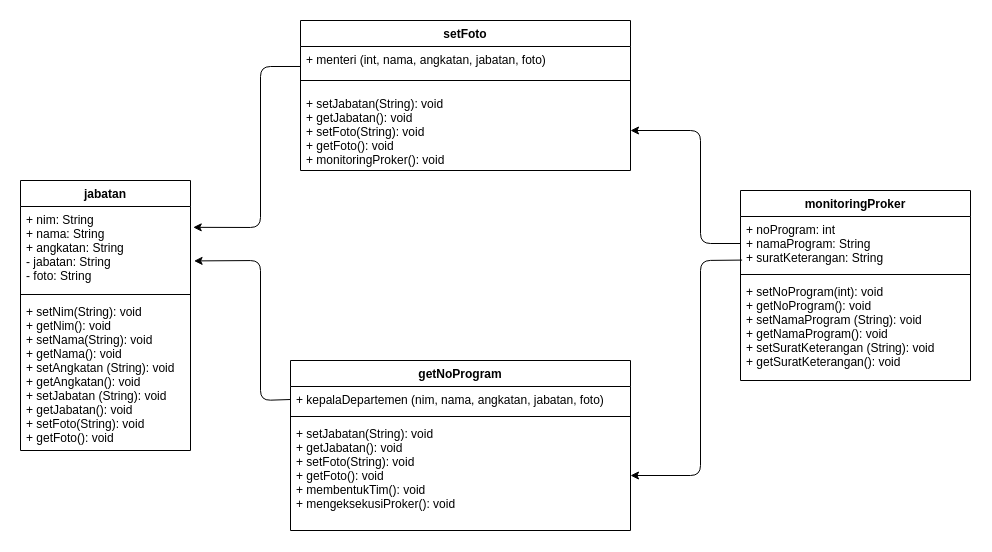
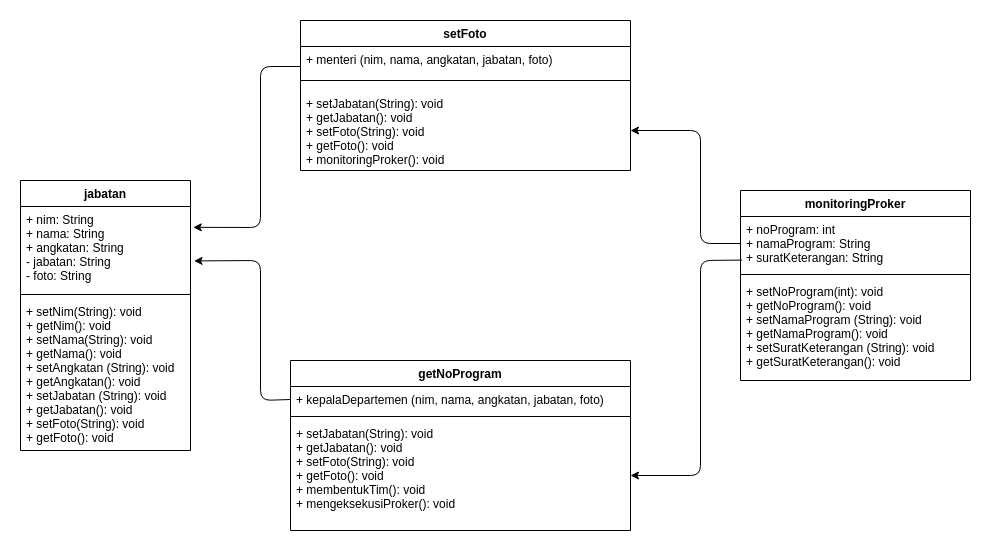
node "+ menteri (int, nama, angkatan, jabatan, foto)": label "+ menteri (int, nama, angkatan, jabatan, foto)" -> "+ menteri (nim, nama, angkatan, jabatan, foto)"
